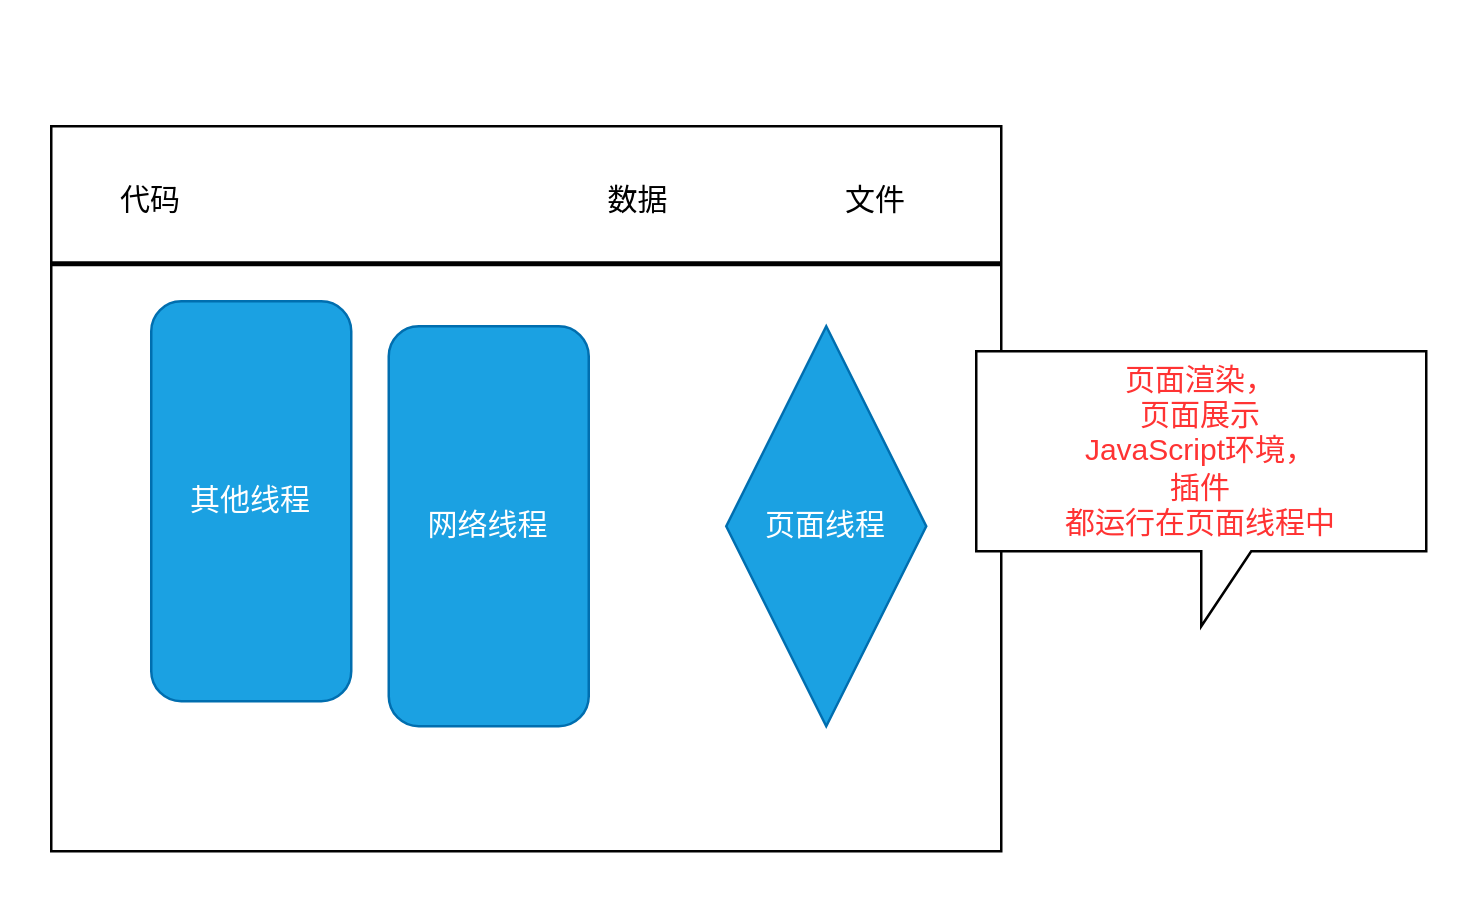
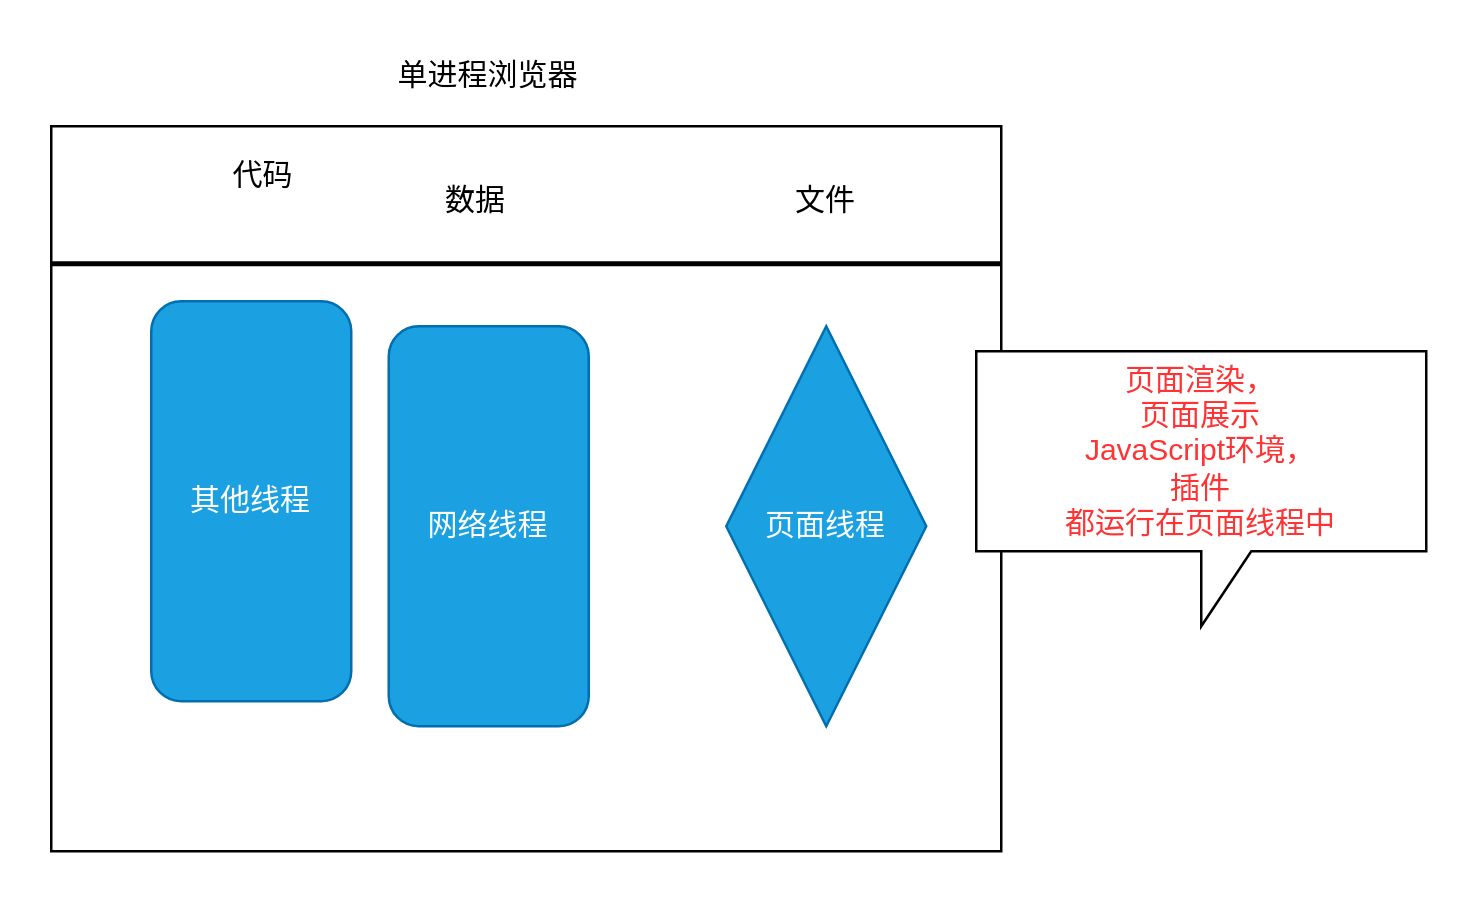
node "单进程浏览器": added
node "代码": moved (151, 201) -> (264, 176)
node "数据": moved (639, 201) -> (476, 201)
node "文件": moved (876, 201) -> (826, 201)
